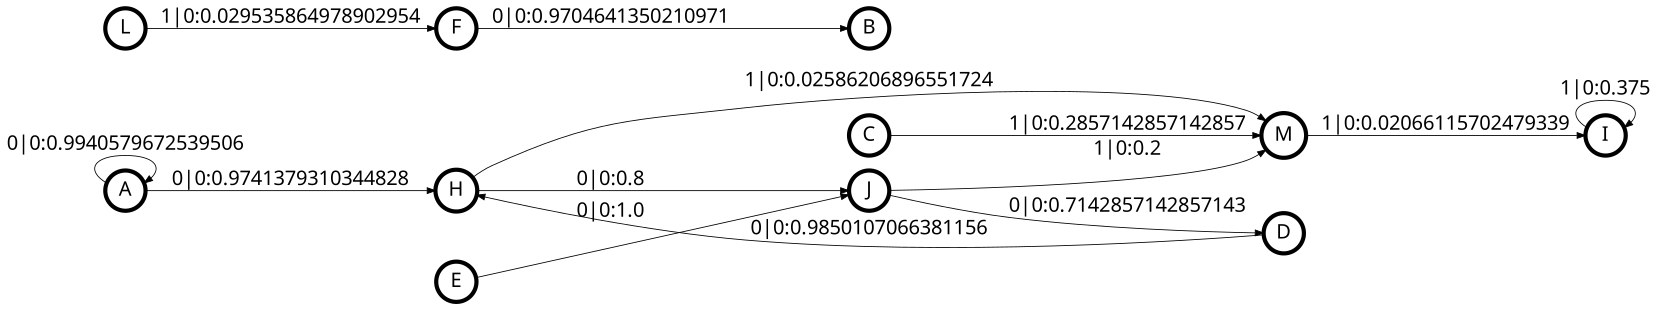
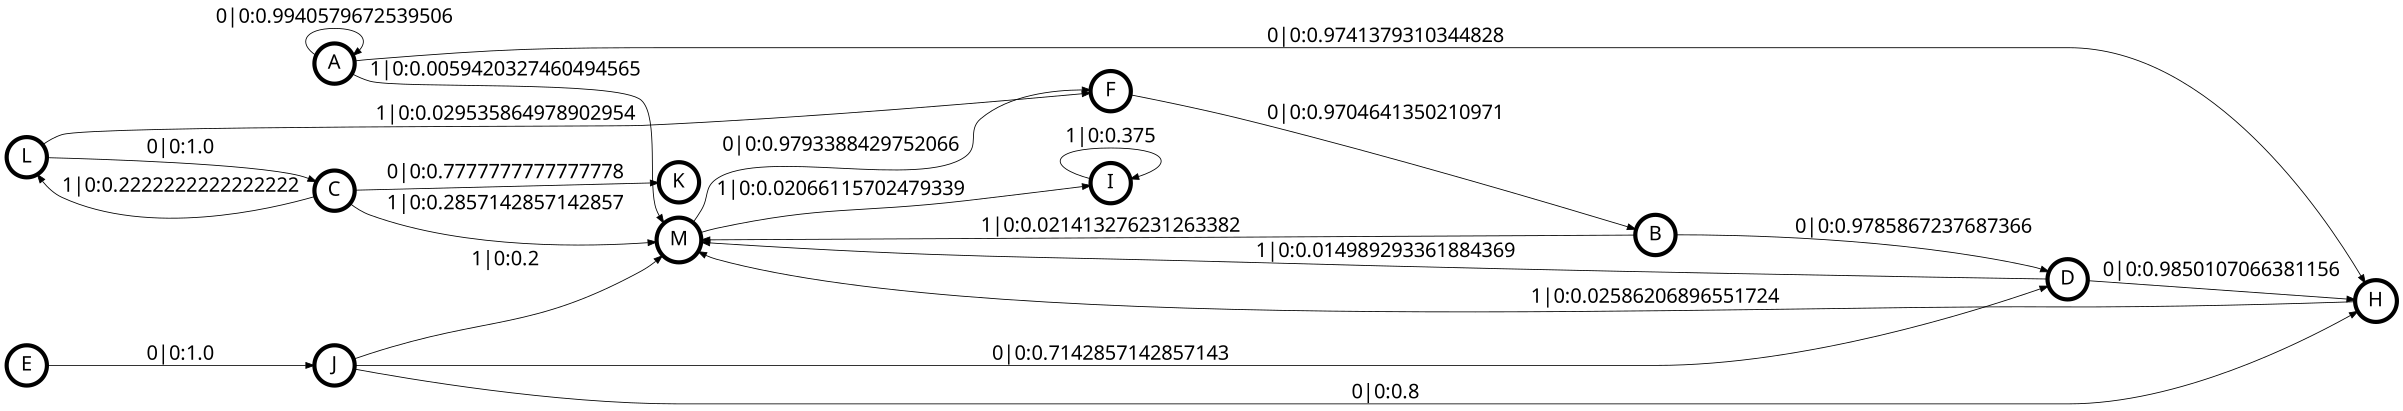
edge "A" -> "M": added, label "1|0:0.0059420327460494565"
edge "L" -> "C": added, label "0|0:1.0"
edge "M" -> "F": added, label "0|0:0.9793388429752066"
node "K": added
edge "H" -> "J": reversed
edge "C" -> "L": added, label "1|0:0.2222222222222222"
edge "B" -> "M": added, label "1|0:0.021413276231263382"
edge "B" -> "D": added, label "0|0:0.9785867237687366"
edge "D" -> "M": added, label "1|0:0.014989293361884369"
